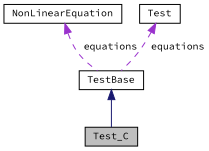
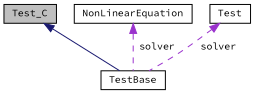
edge "TestBase" -> "NonLinearEquation": label " equations" -> " solver"
edge "TestBase" -> "Test": label " equations" -> " solver"
edge "Test_C" -> "TestBase": reversed
